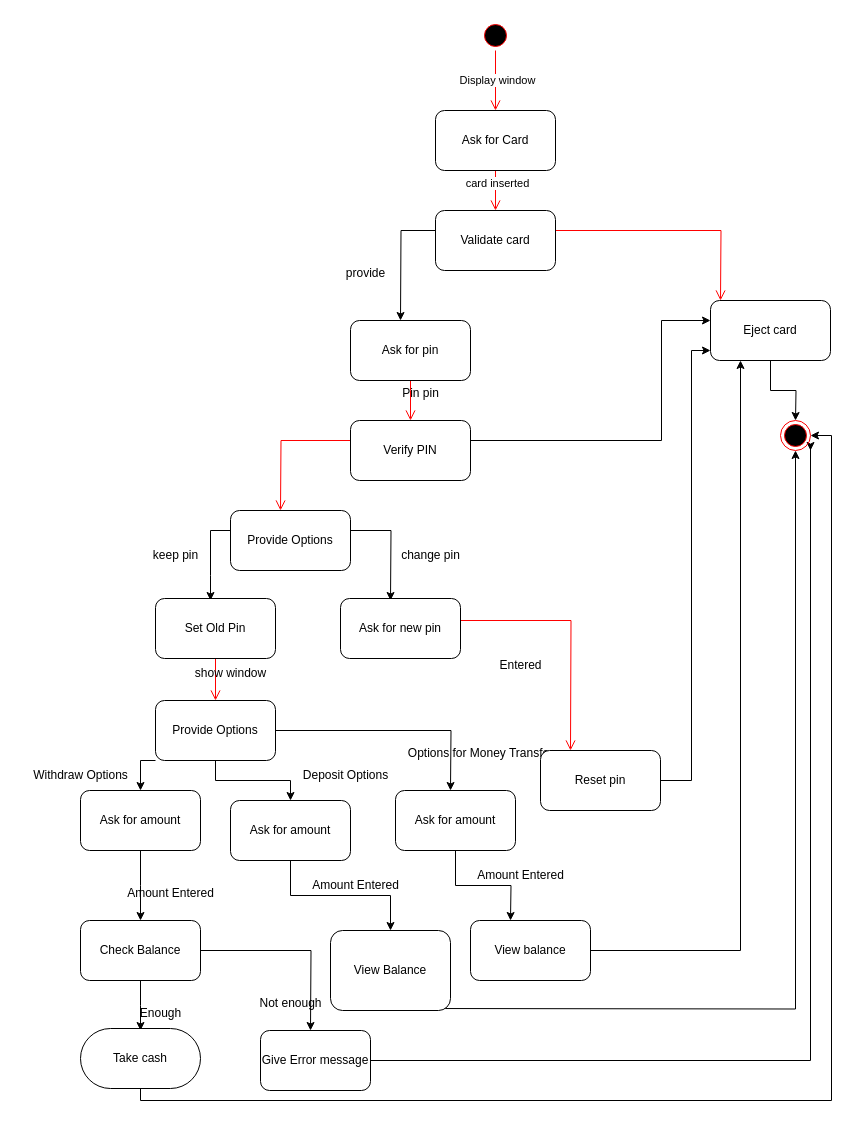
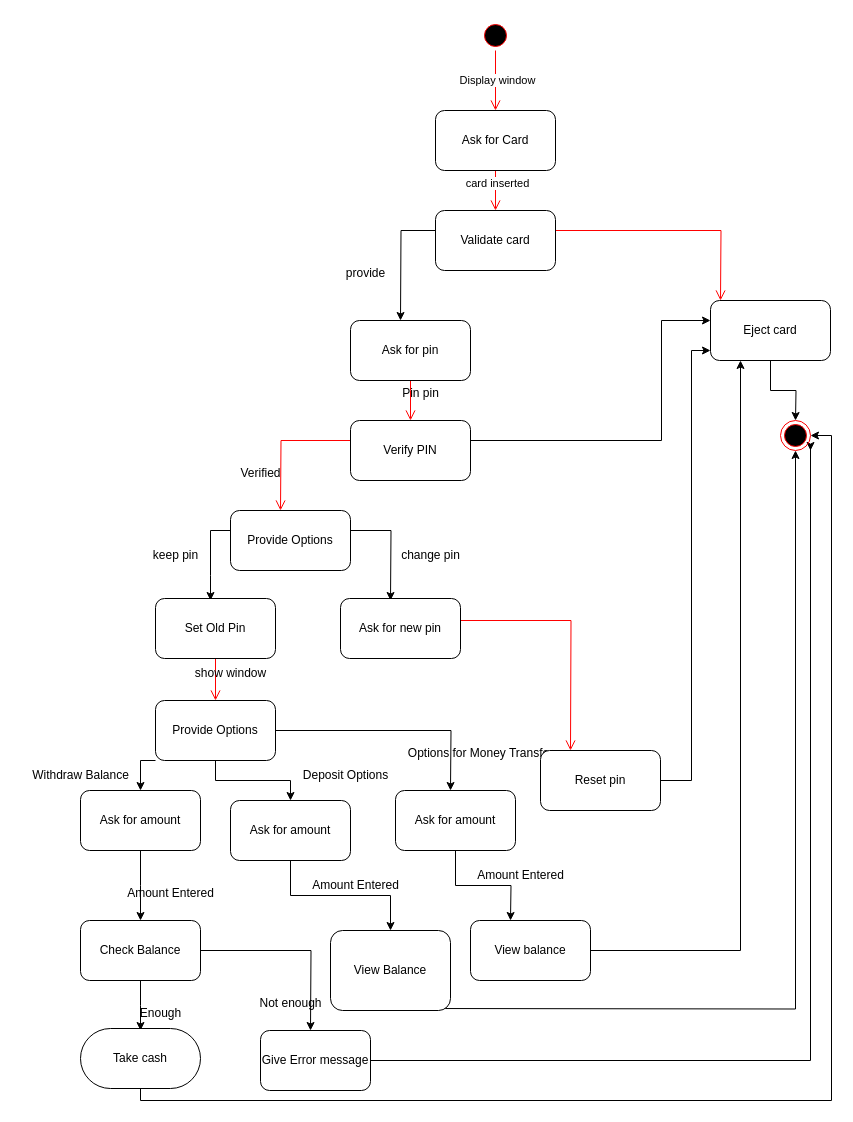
node "Verified": added
node "Entered": removed
node "Withdraw Options": label "Withdraw Options" -> "Withdraw Balance"
